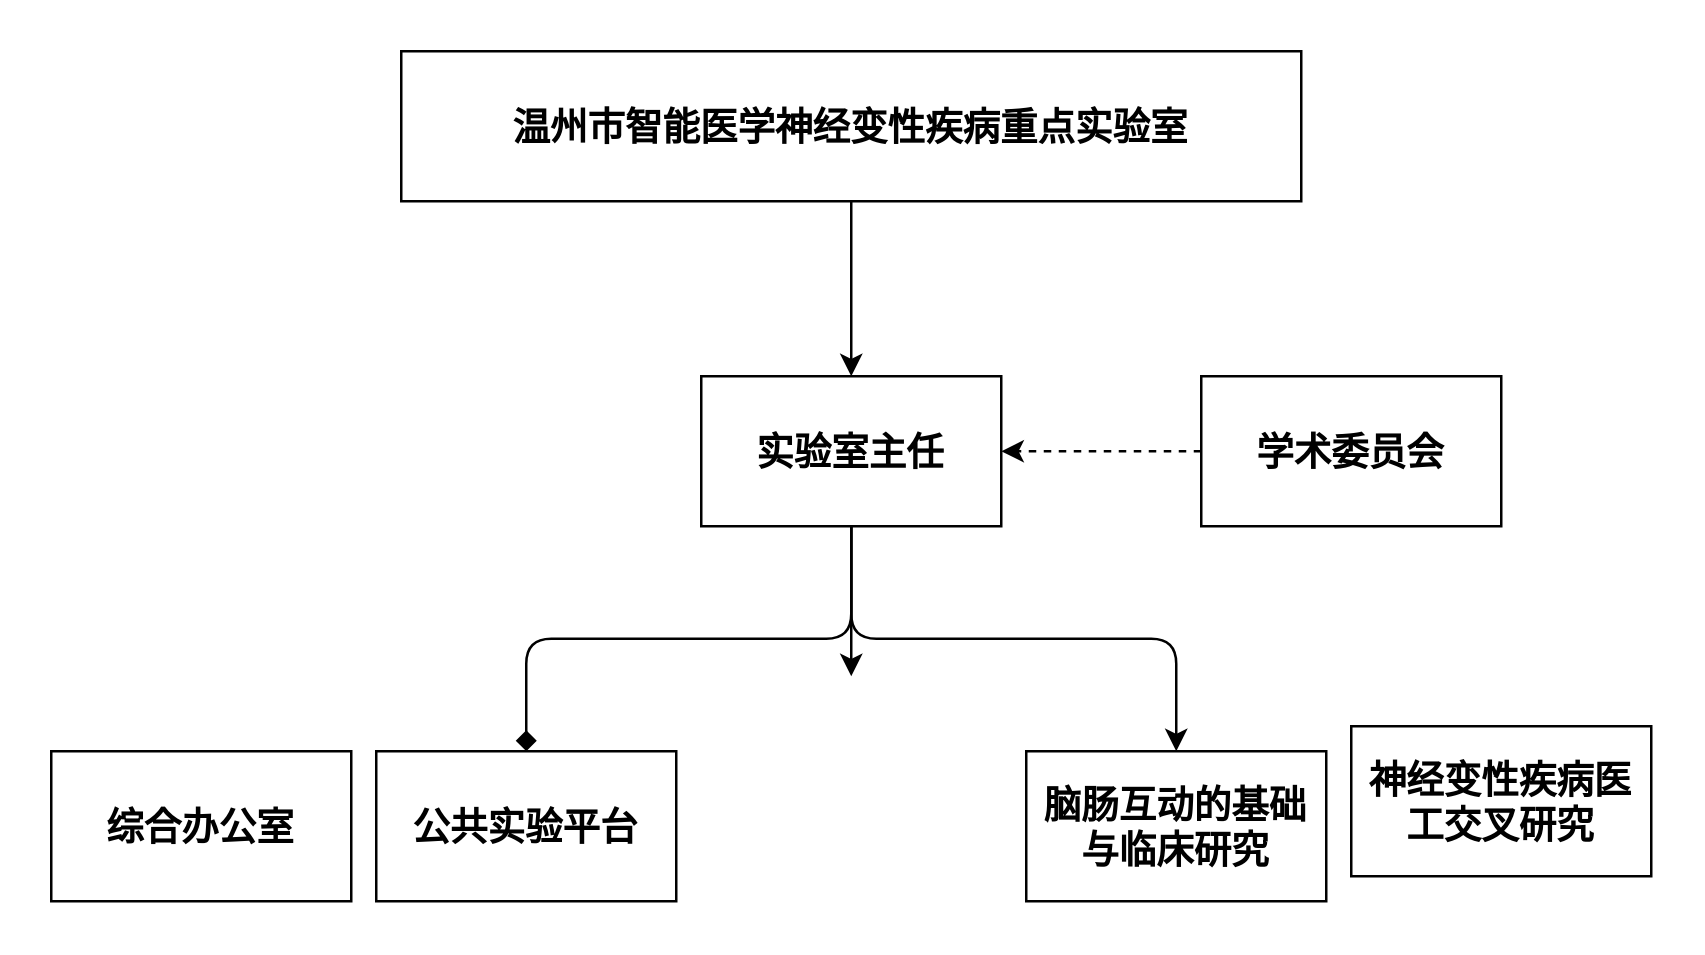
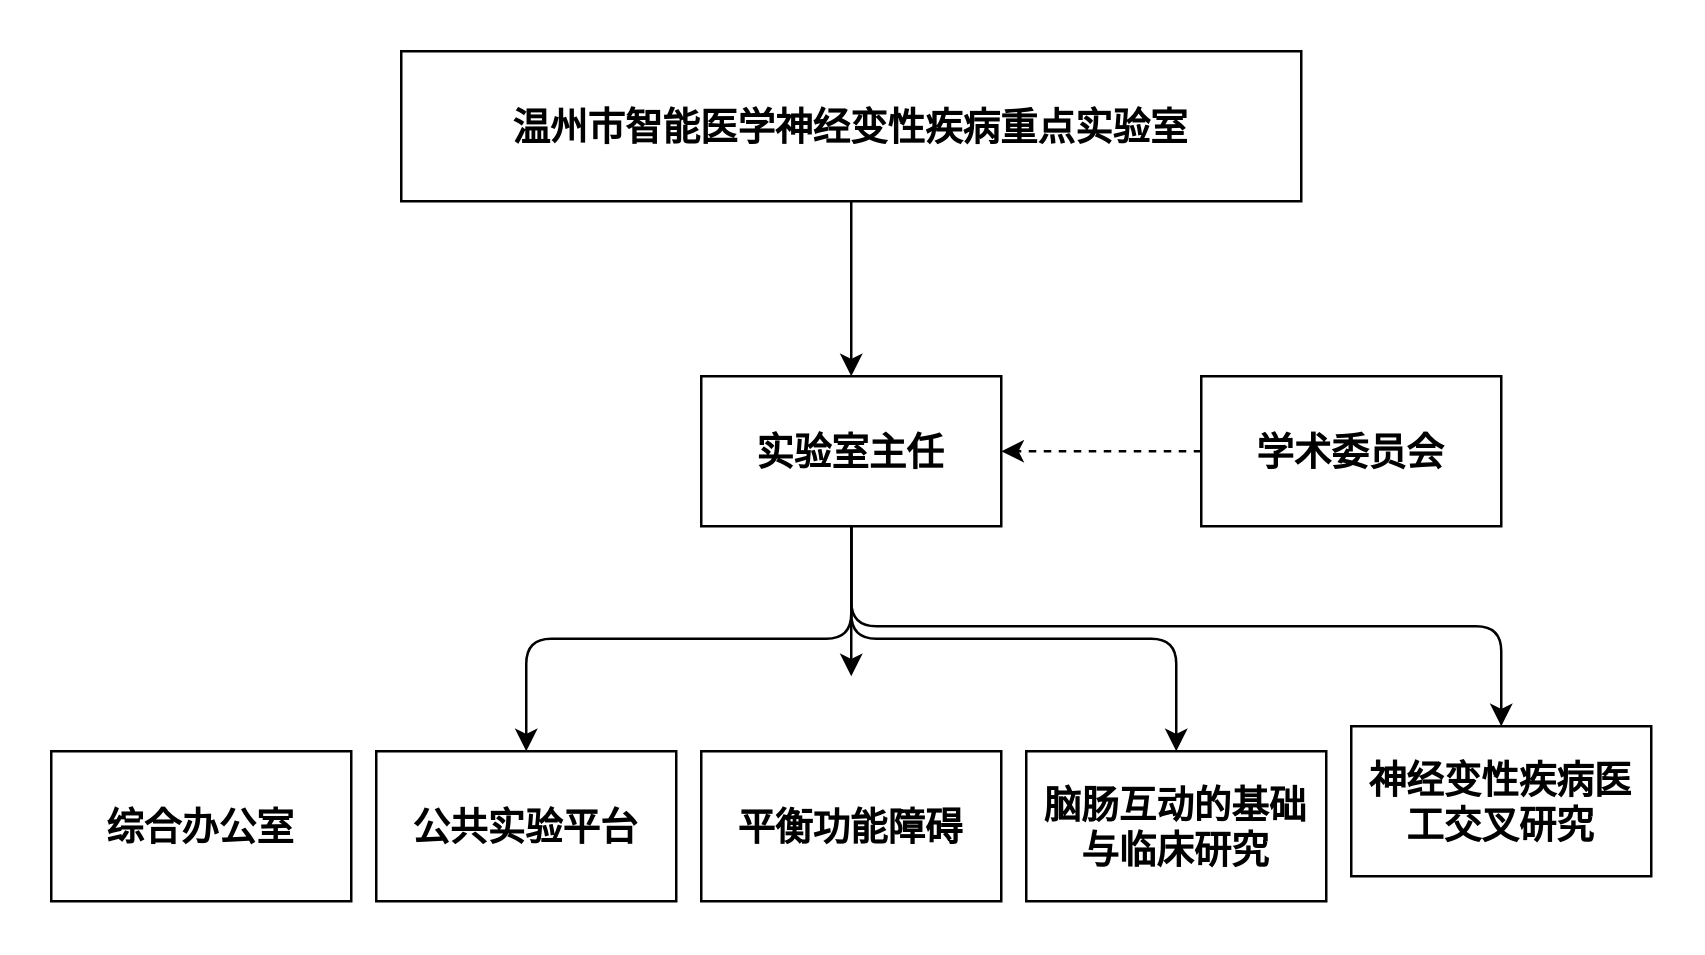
edge "实验室主任" -> "神经变性疾病医工交叉研究": added
edge "实验室主任" -> "公共实验平台": arrowhead diamond -> classic
node "平衡功能障碍": added
